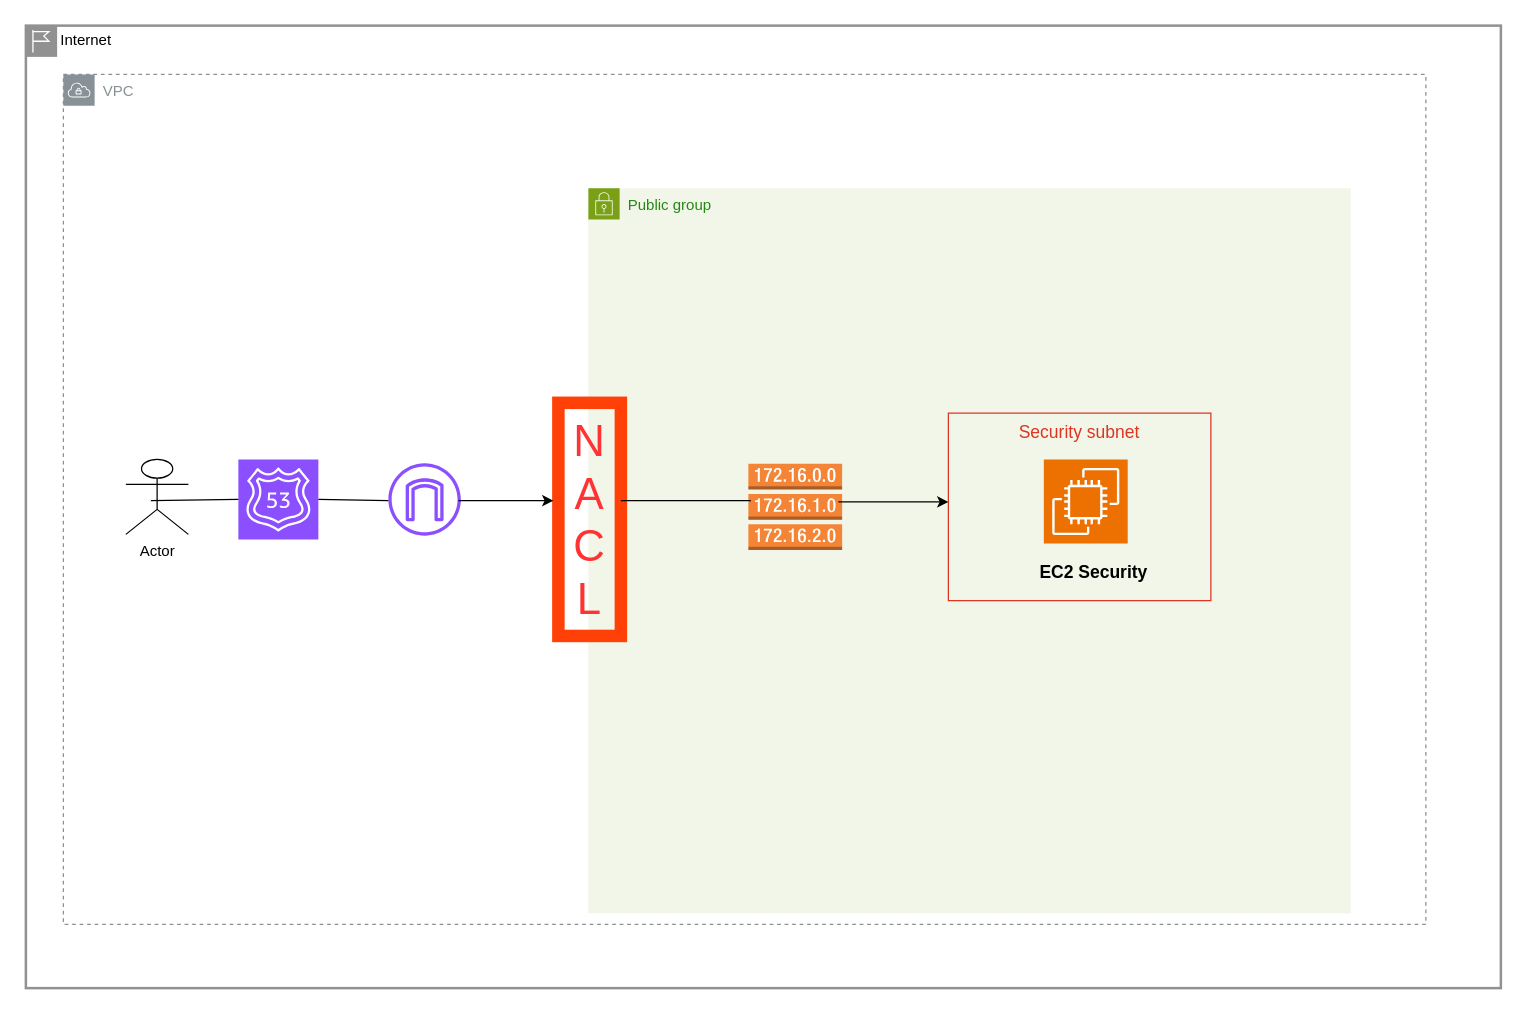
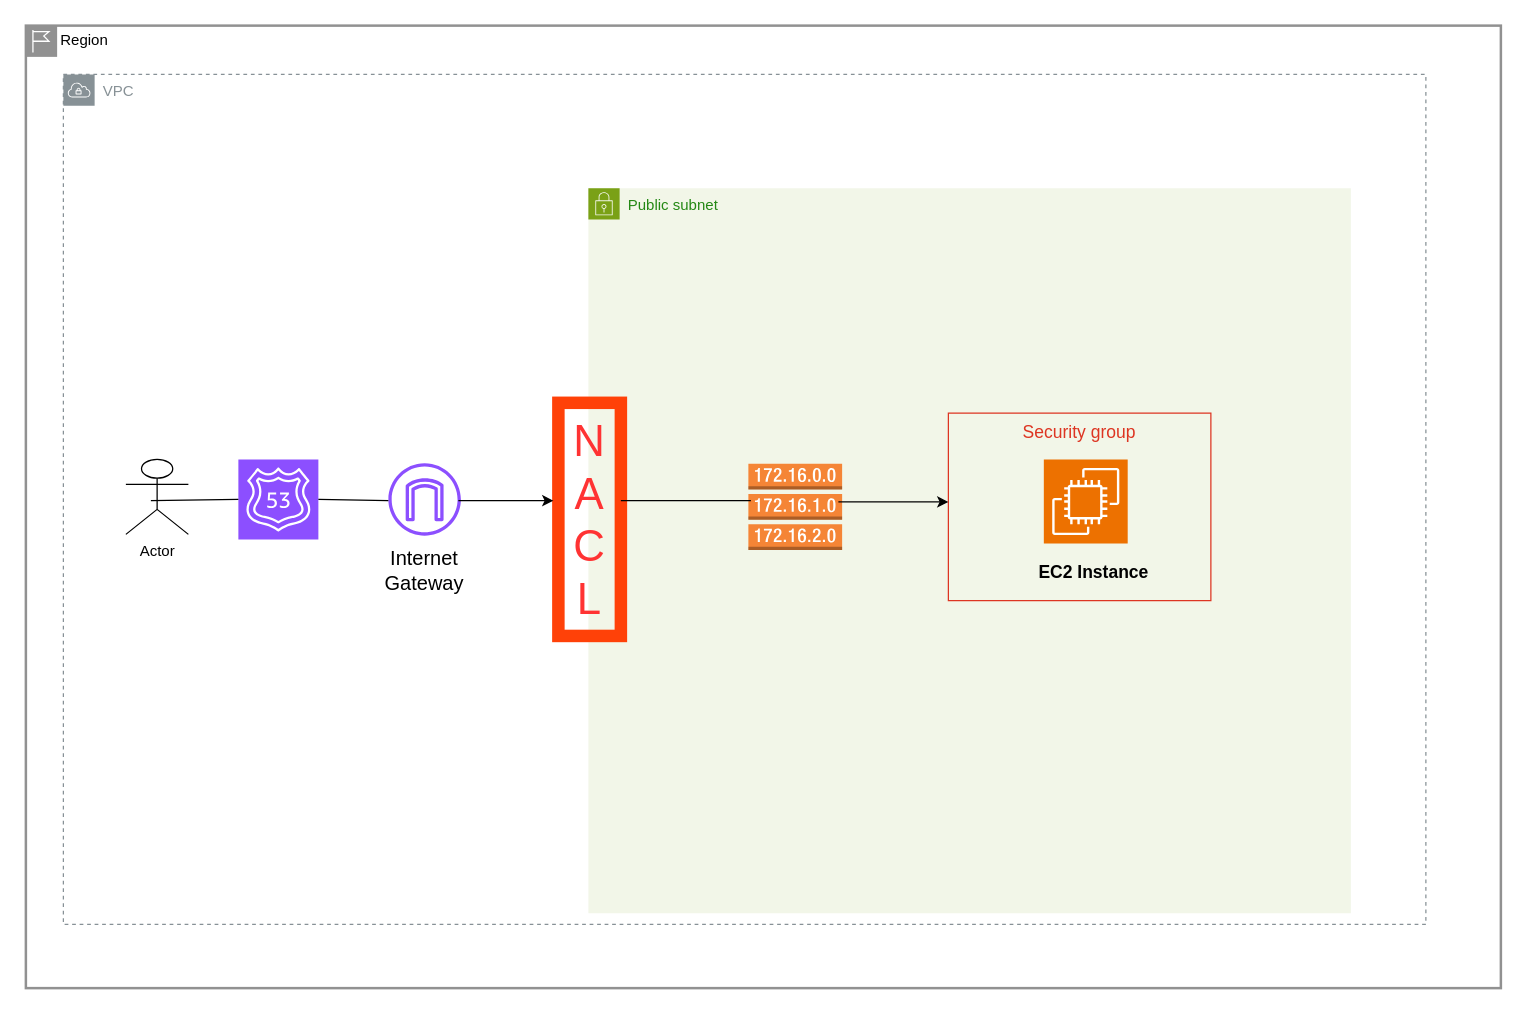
node "Internet": label "Internet" -> "Region"
node "Public group": label "Public group" -> "Public subnet"
node "Security subnet": label "Security subnet" -> "Security group"
node "Internet Gateway": added
node "EC2 Security": label "EC2 Security" -> "EC2 Instance"
